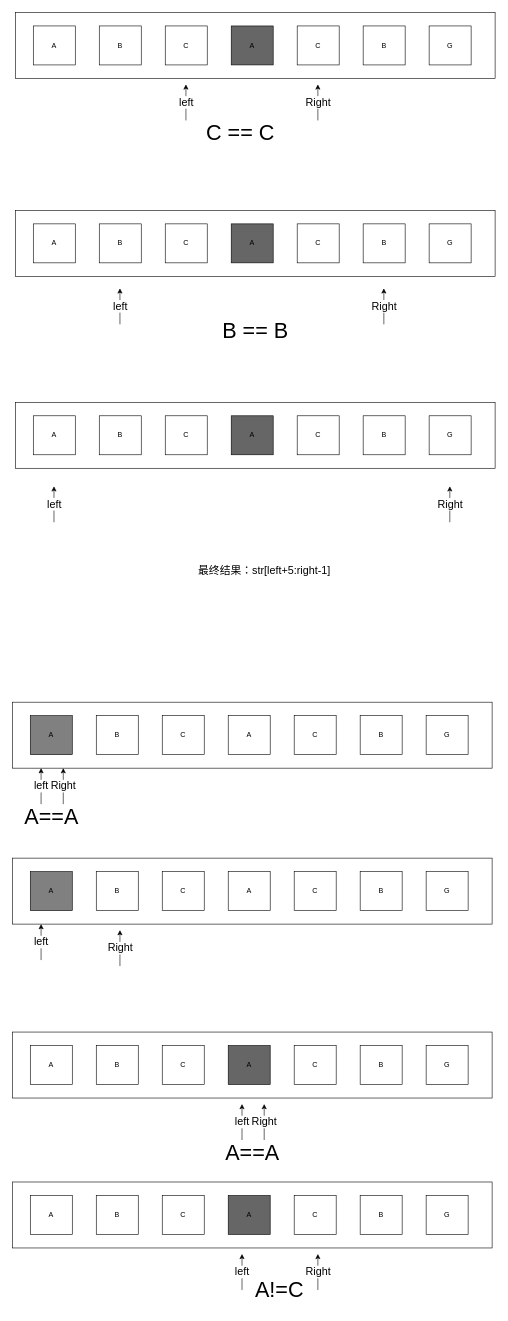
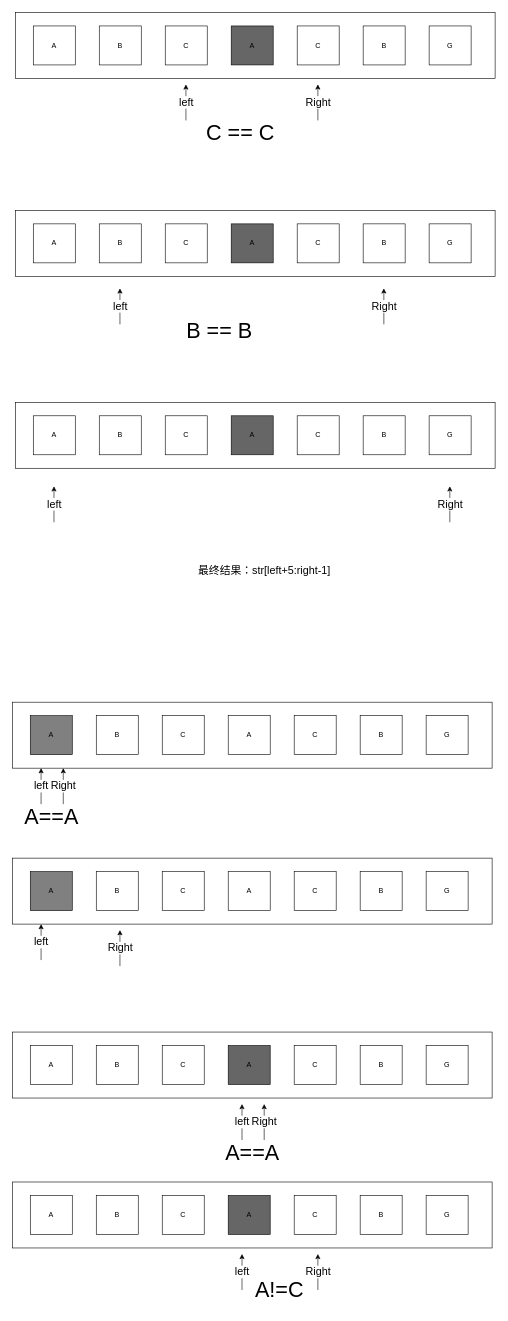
node "B == B": moved (255, 330) -> (219, 330)
